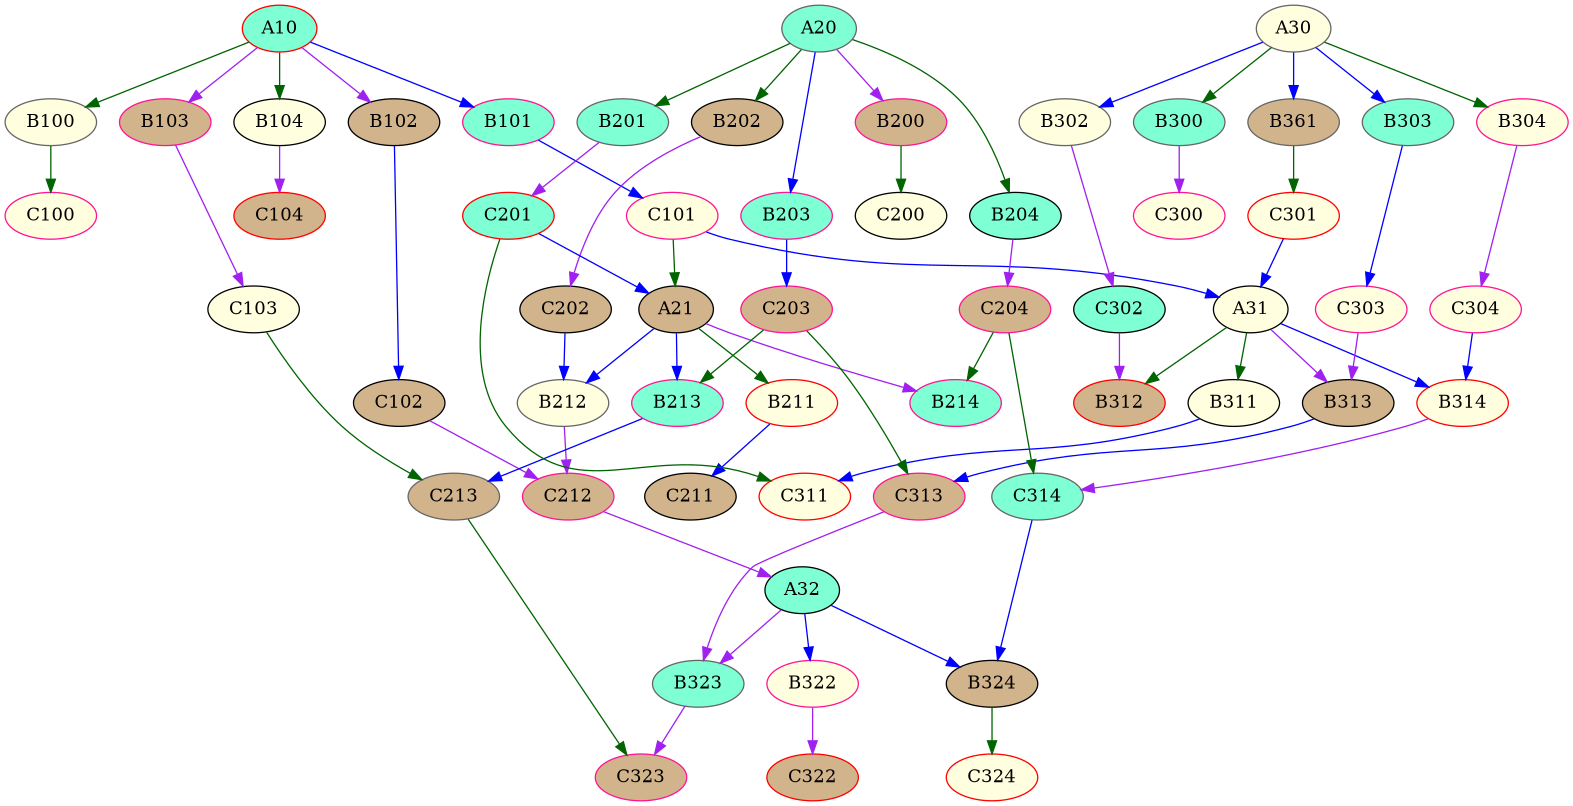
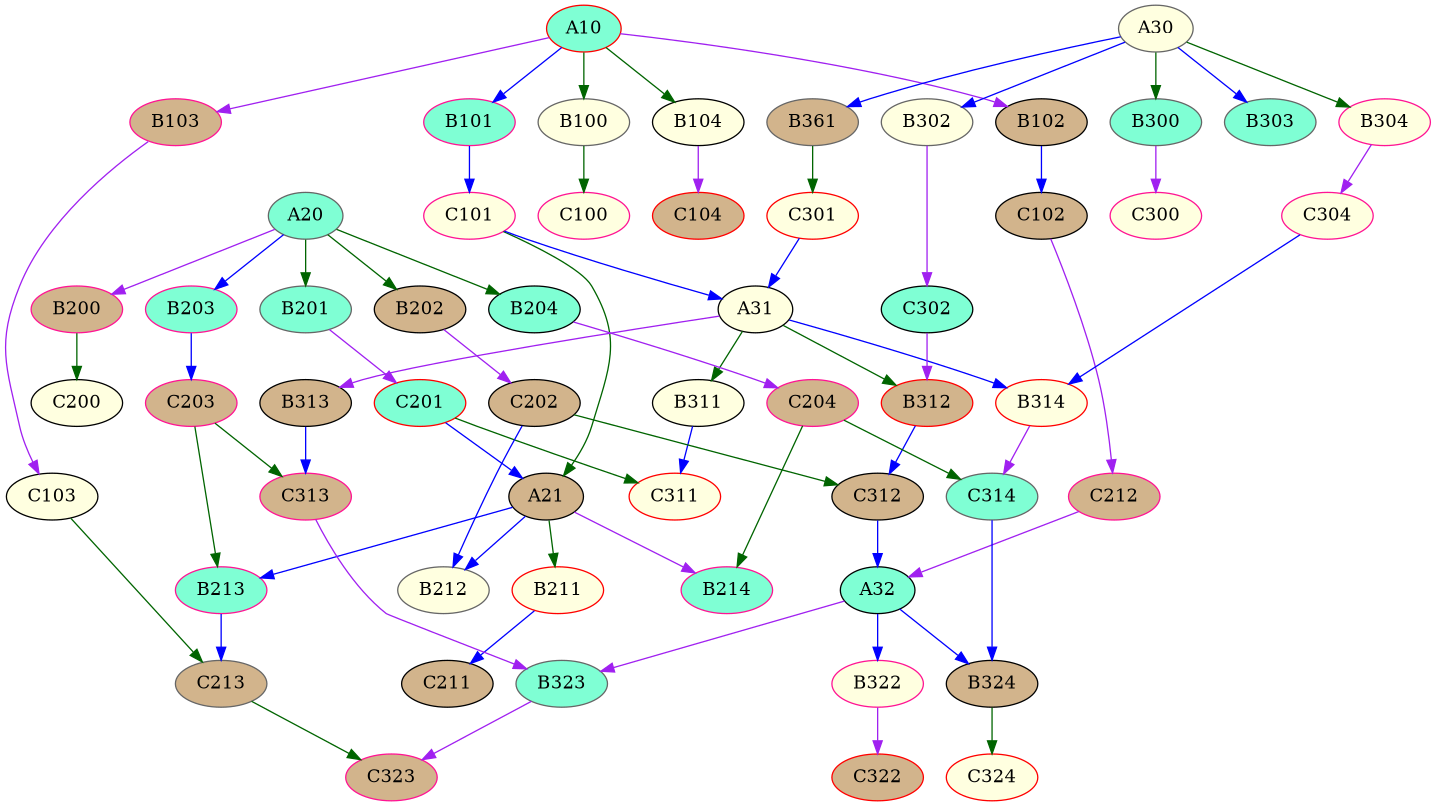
node "C303": removed
edge "B212" -> "C212": removed
node "C312": added
